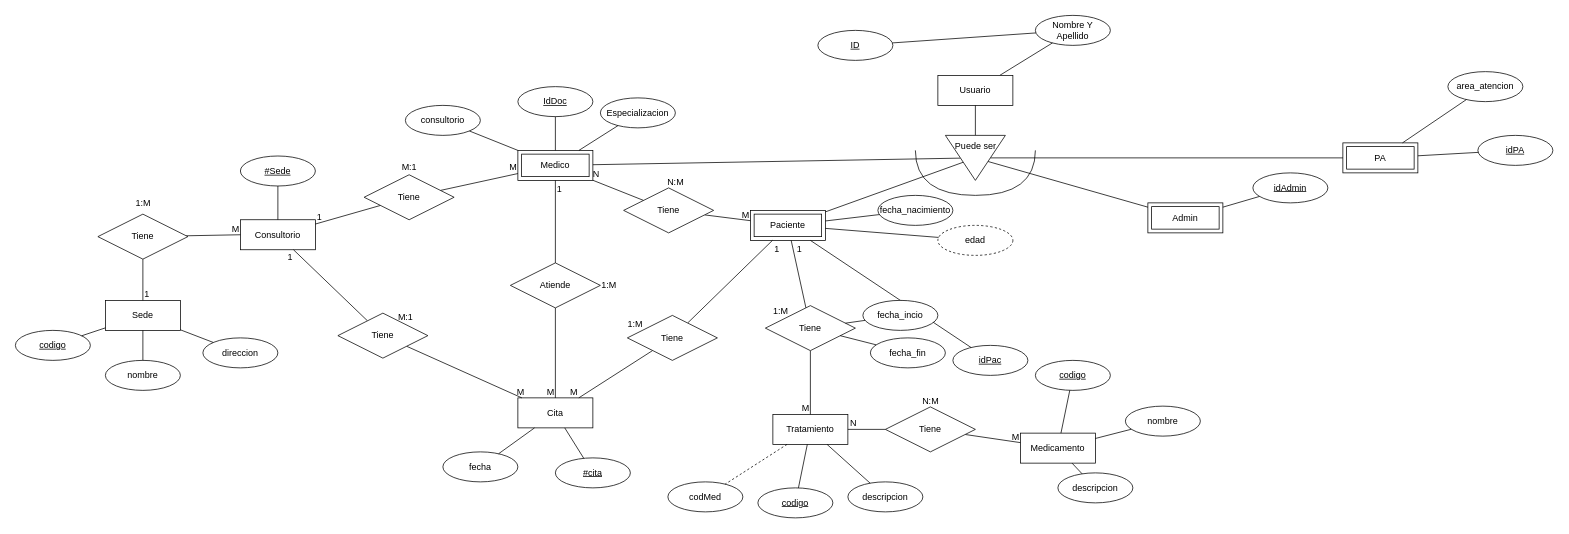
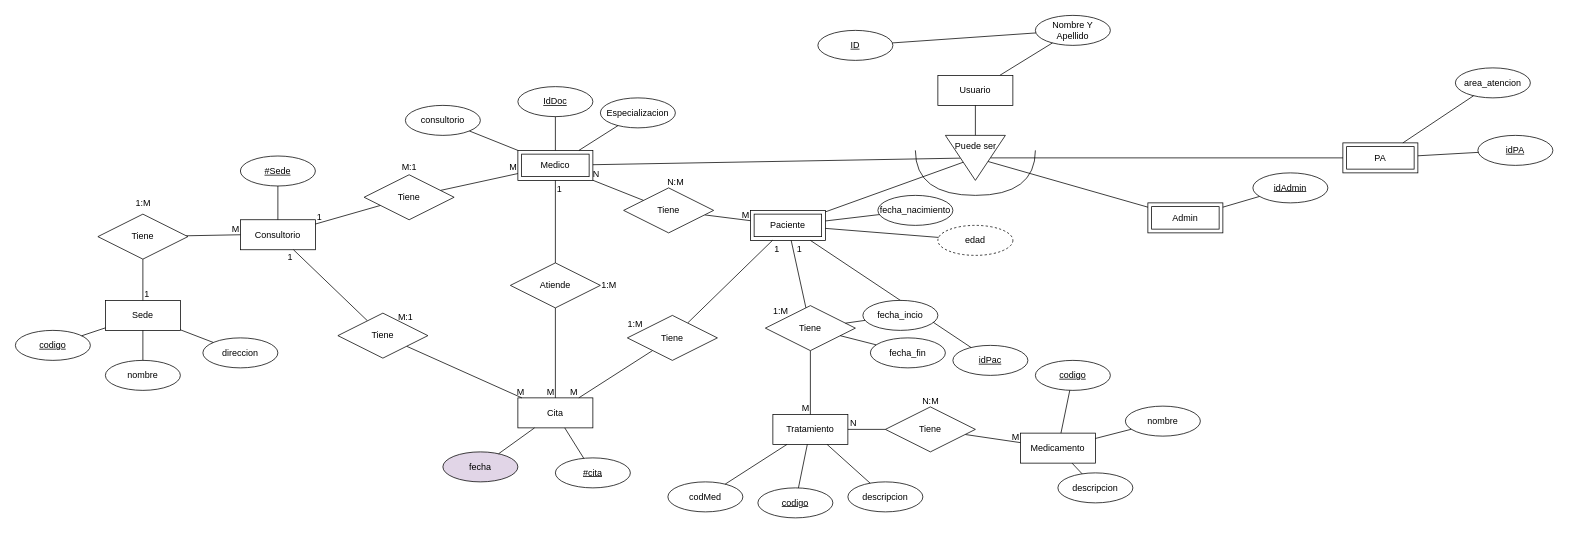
node "area_atencion": moved (1485, 87) -> (1493, 83)
edge "Tratamiento" -- "codMed": style dashed -> solid
node "fecha": fillcolor #ffffff -> #e1d5e7
